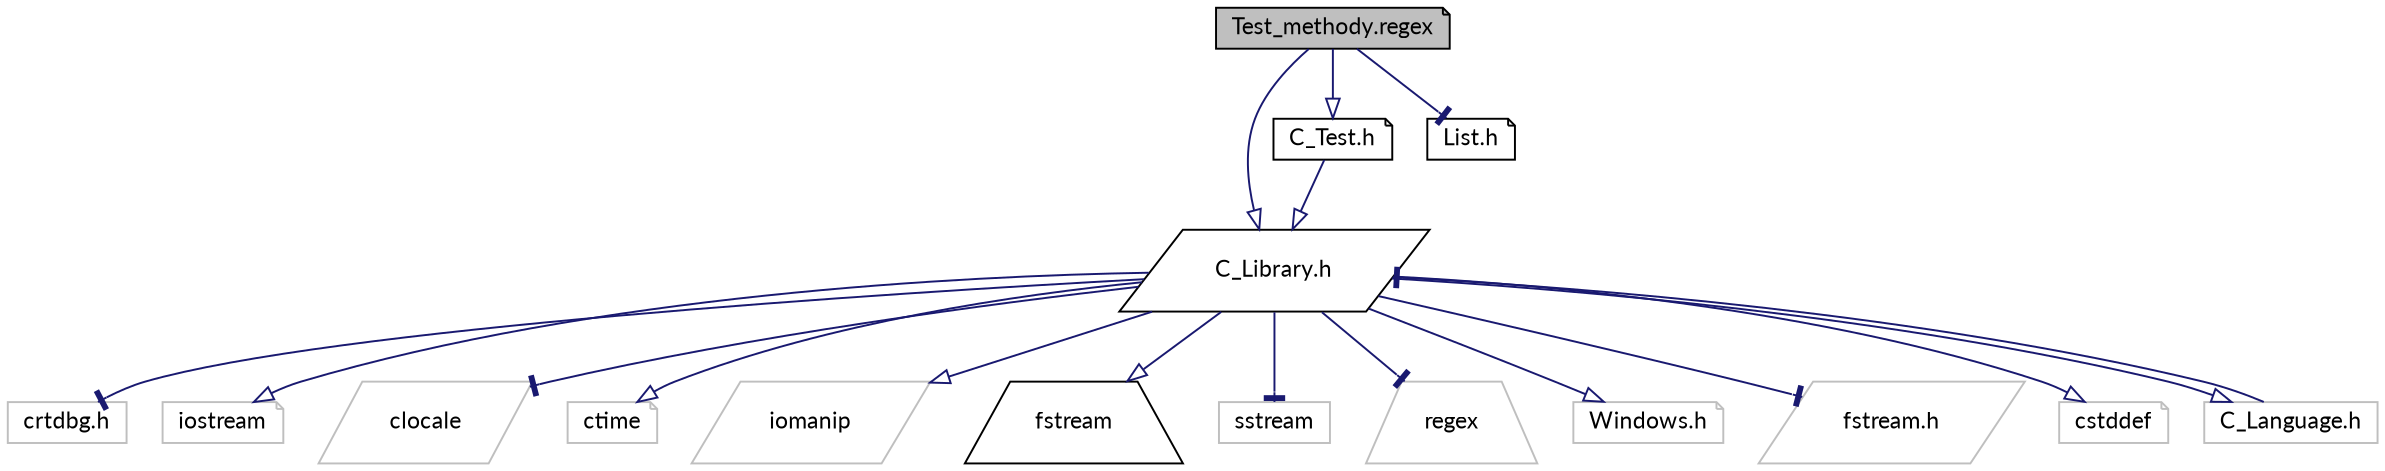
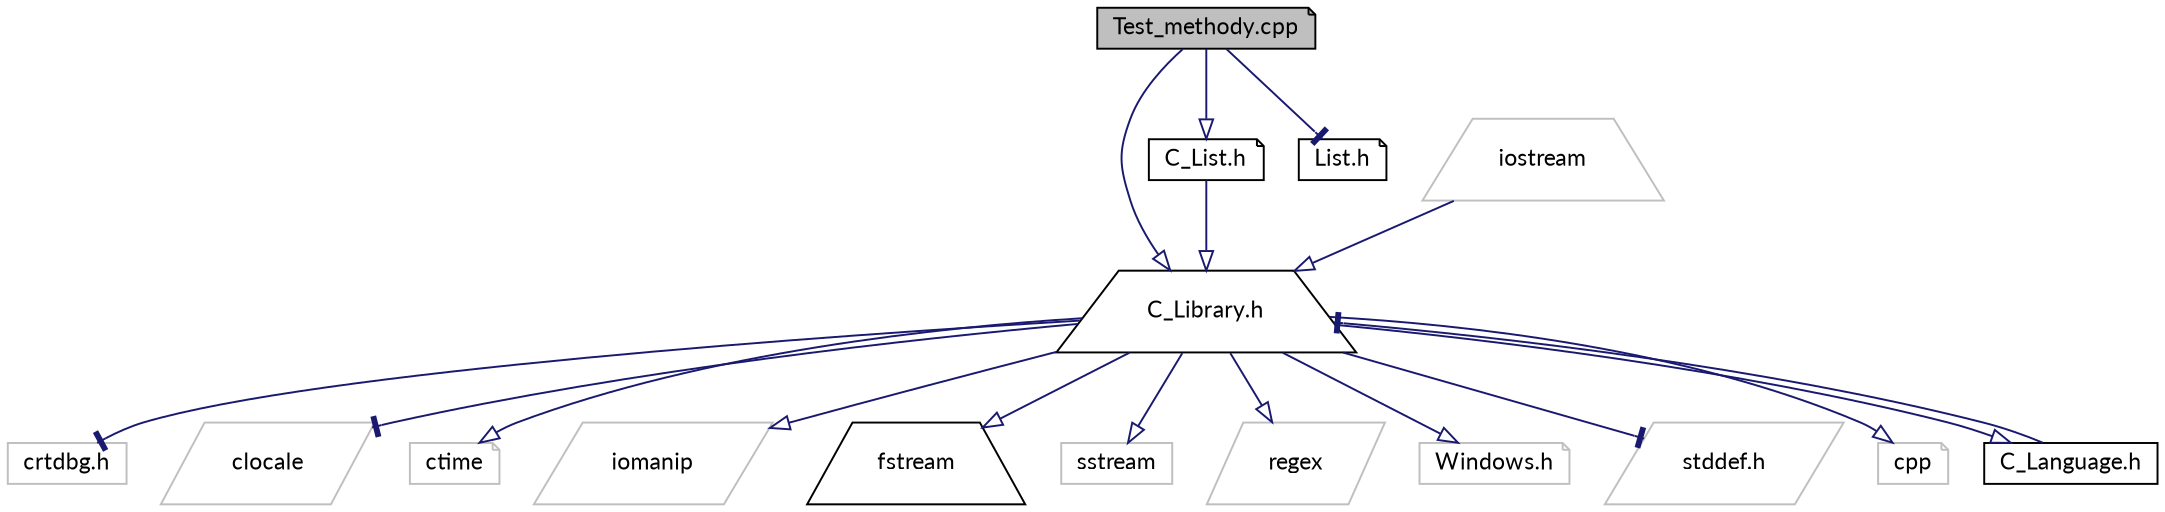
node "Test_methody.regex": label "Test_methody.regex" -> "Test_methody.cpp"
node "C_Test.h": label "C_Test.h" -> "C_List.h"
node "C_Library.h": shape parallelogram -> trapezium
edge "C_Library.h" -> "iostream": reversed
edge "C_Library.h" -> "regex": arrowhead tee -> onormal
edge "C_Library.h" -> "sstream": arrowhead tee -> onormal
node "iostream": shape note -> trapezium
node "regex": shape trapezium -> parallelogram
node "fstream.h": label "fstream.h" -> "stddef.h"
node "cstddef": label "cstddef" -> "cpp"
node "C_Language.h": color grey75 -> black
